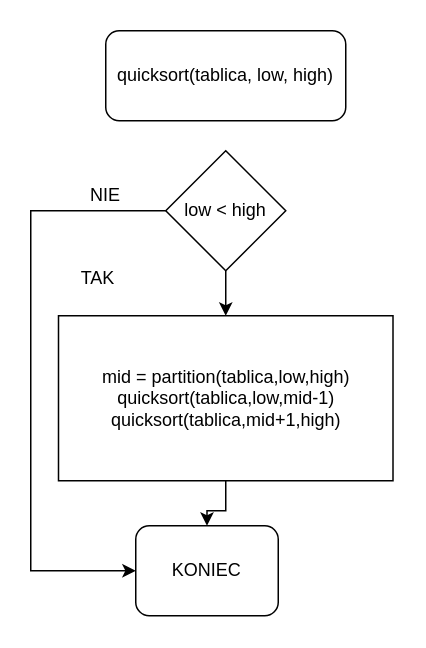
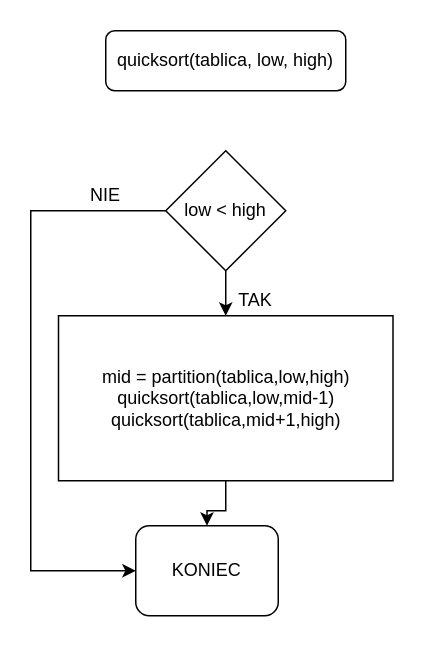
node "quicksort(tablica, low, high)": size 240x90 -> 240x60
node "TAK": moved (98, 278) -> (256, 301)
